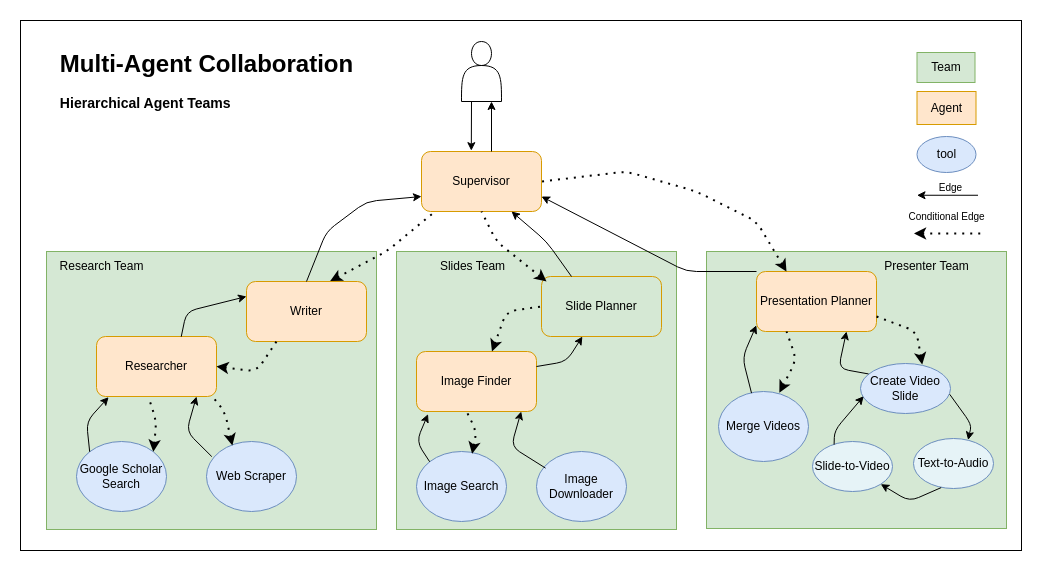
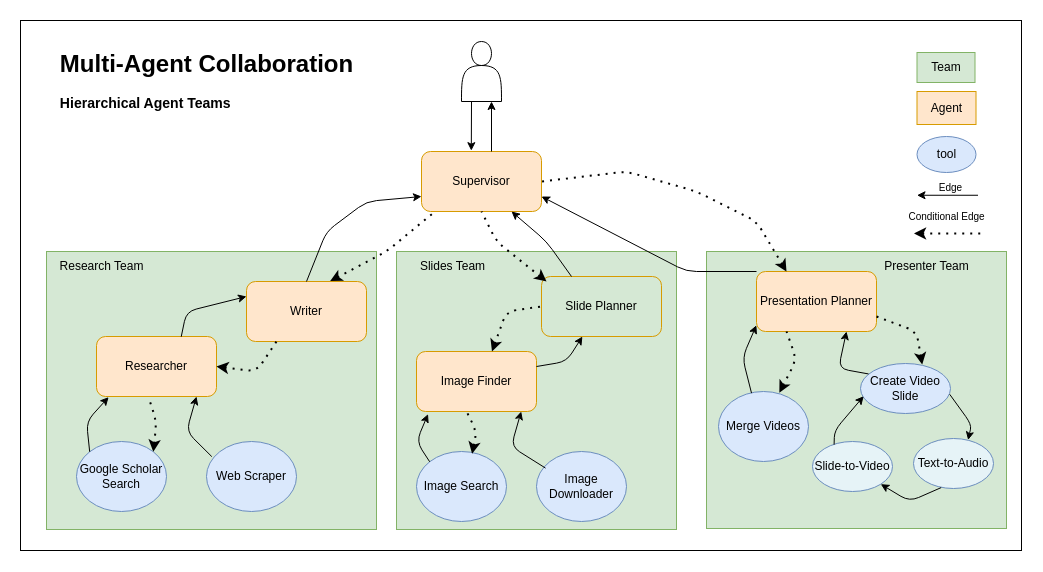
node "Slides Team": moved (472, 267) -> (452, 267)
edge "Researcher" -> "Web Scraper": removed
